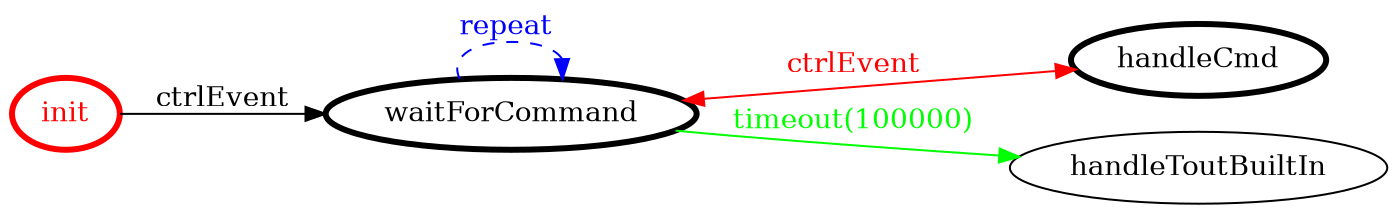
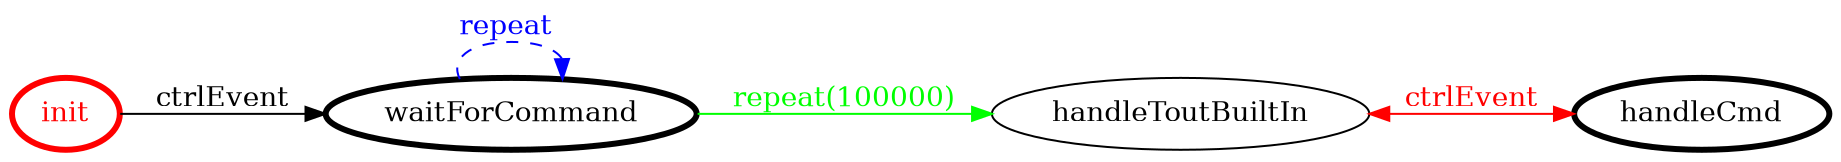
edge "handleCmd" -- "waitForCommand": now "handleCmd" -- "handleToutBuiltIn"
edge "waitForCommand" -> "handleToutBuiltIn": label "timeout(100000)" -> "repeat(100000)"
